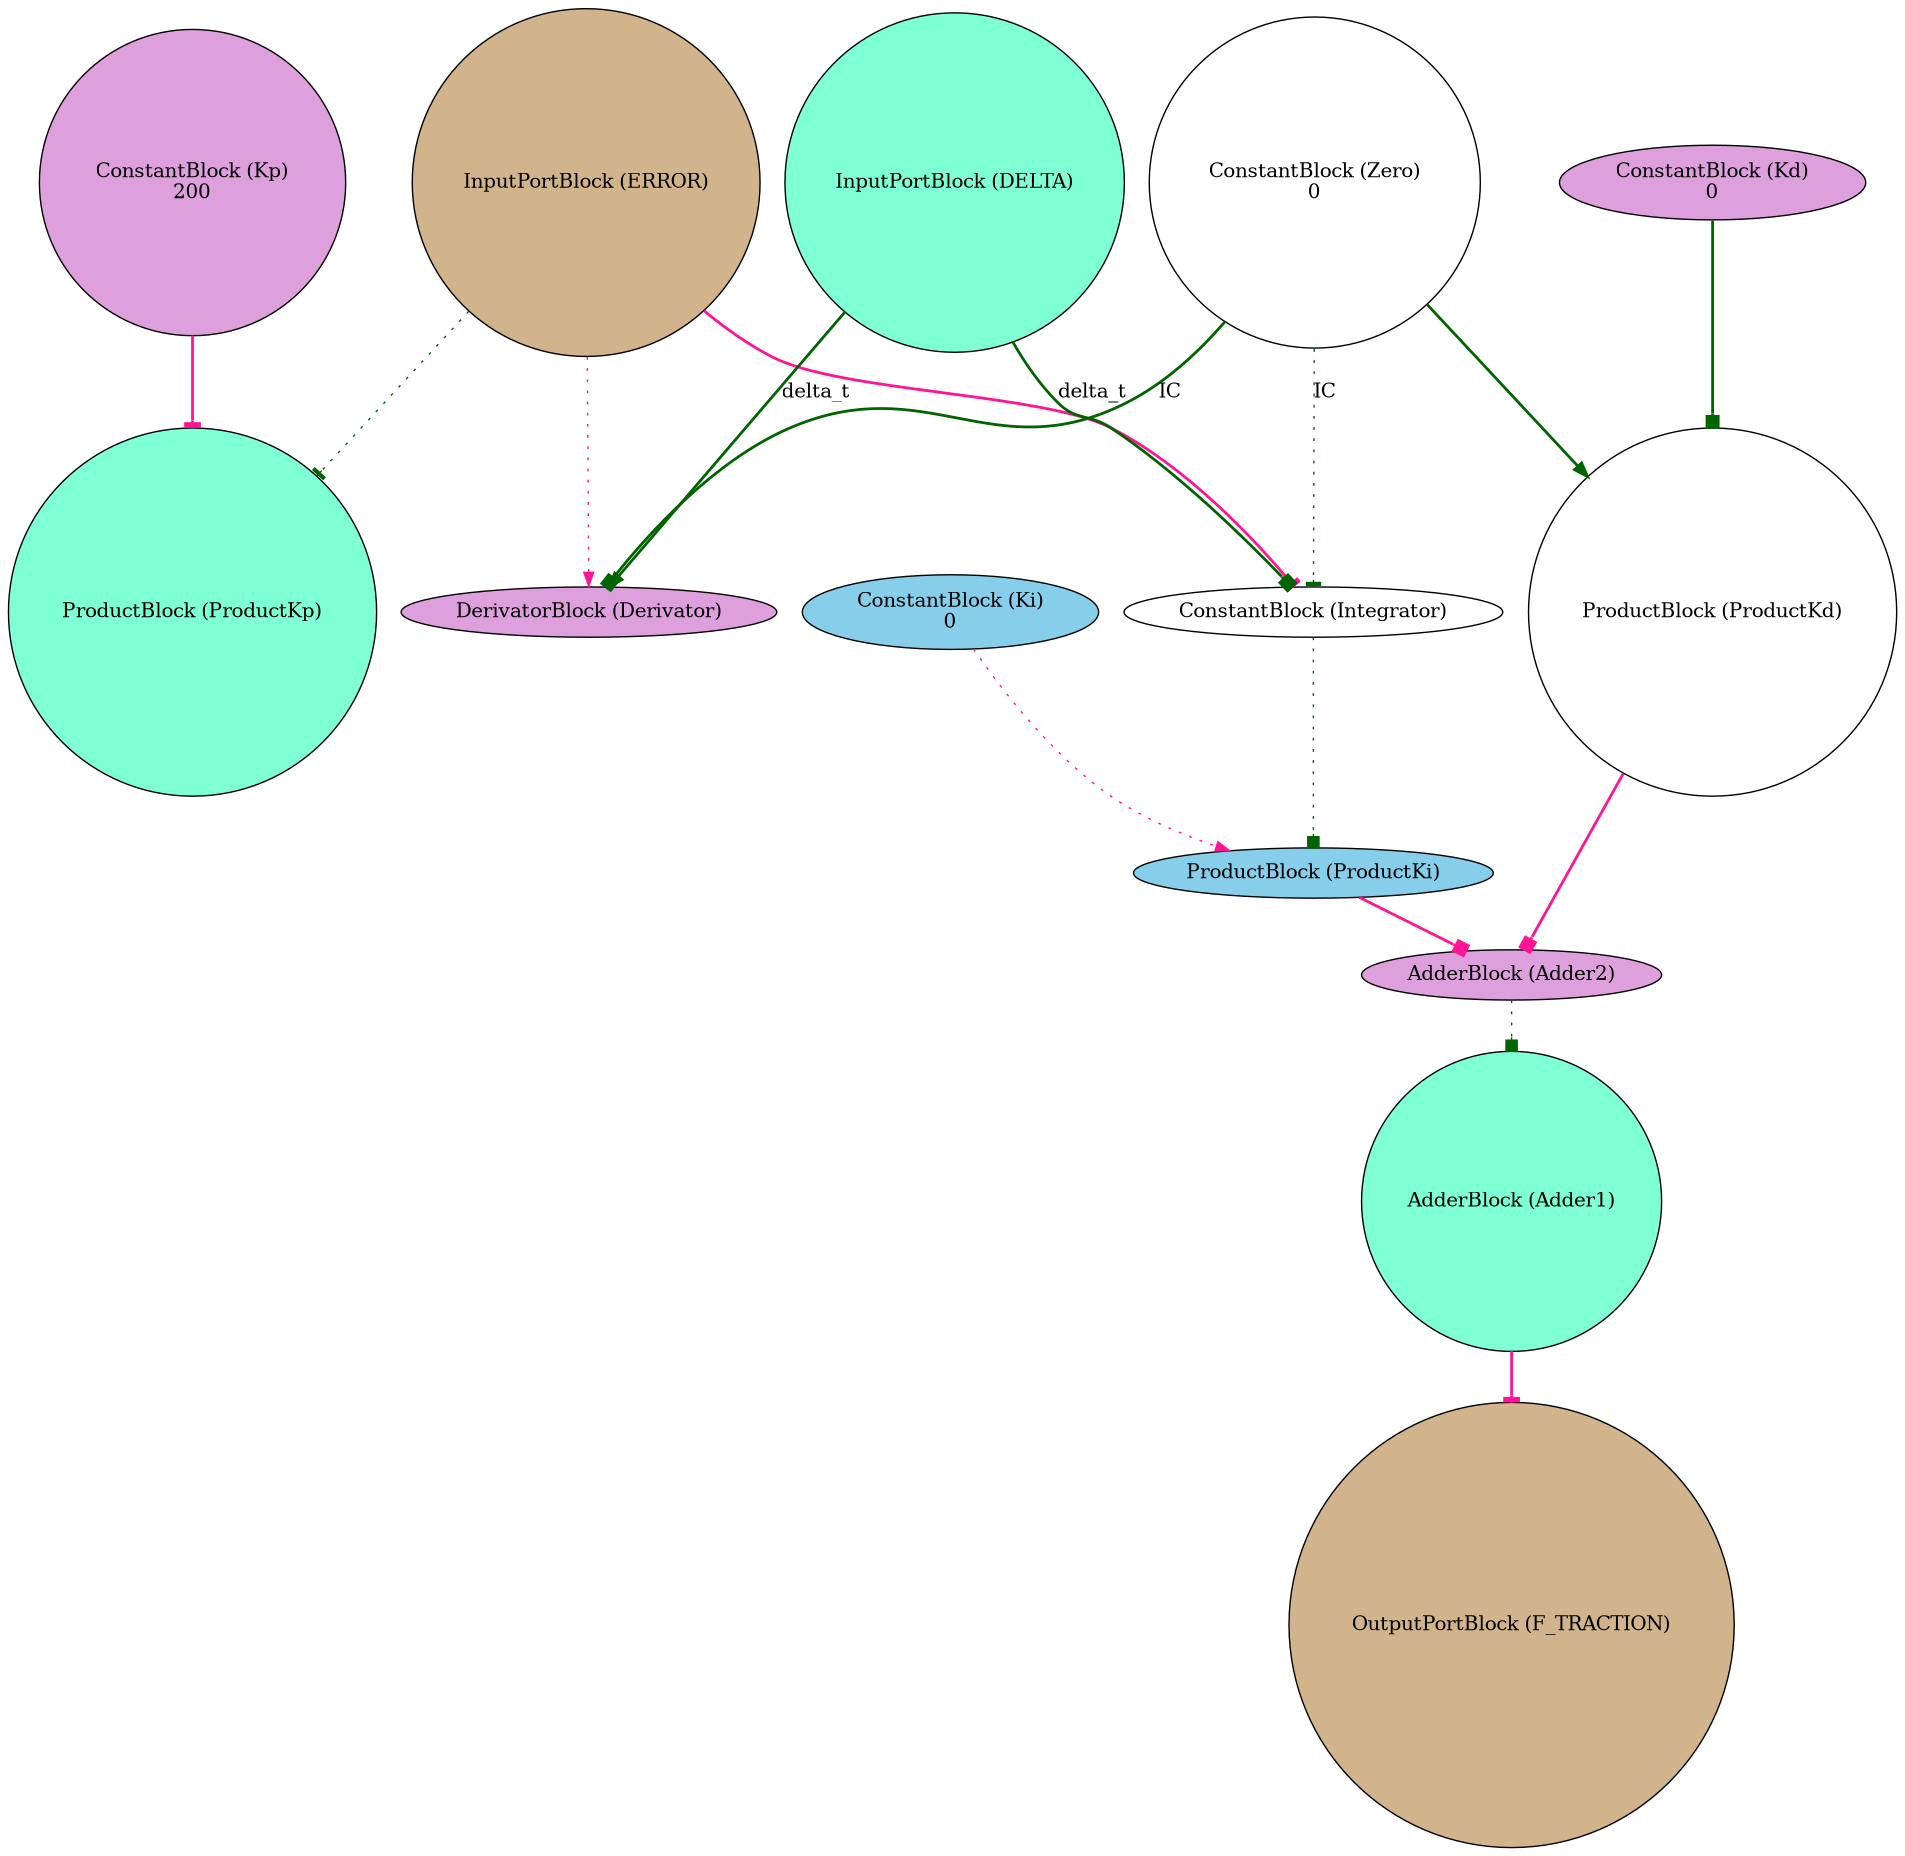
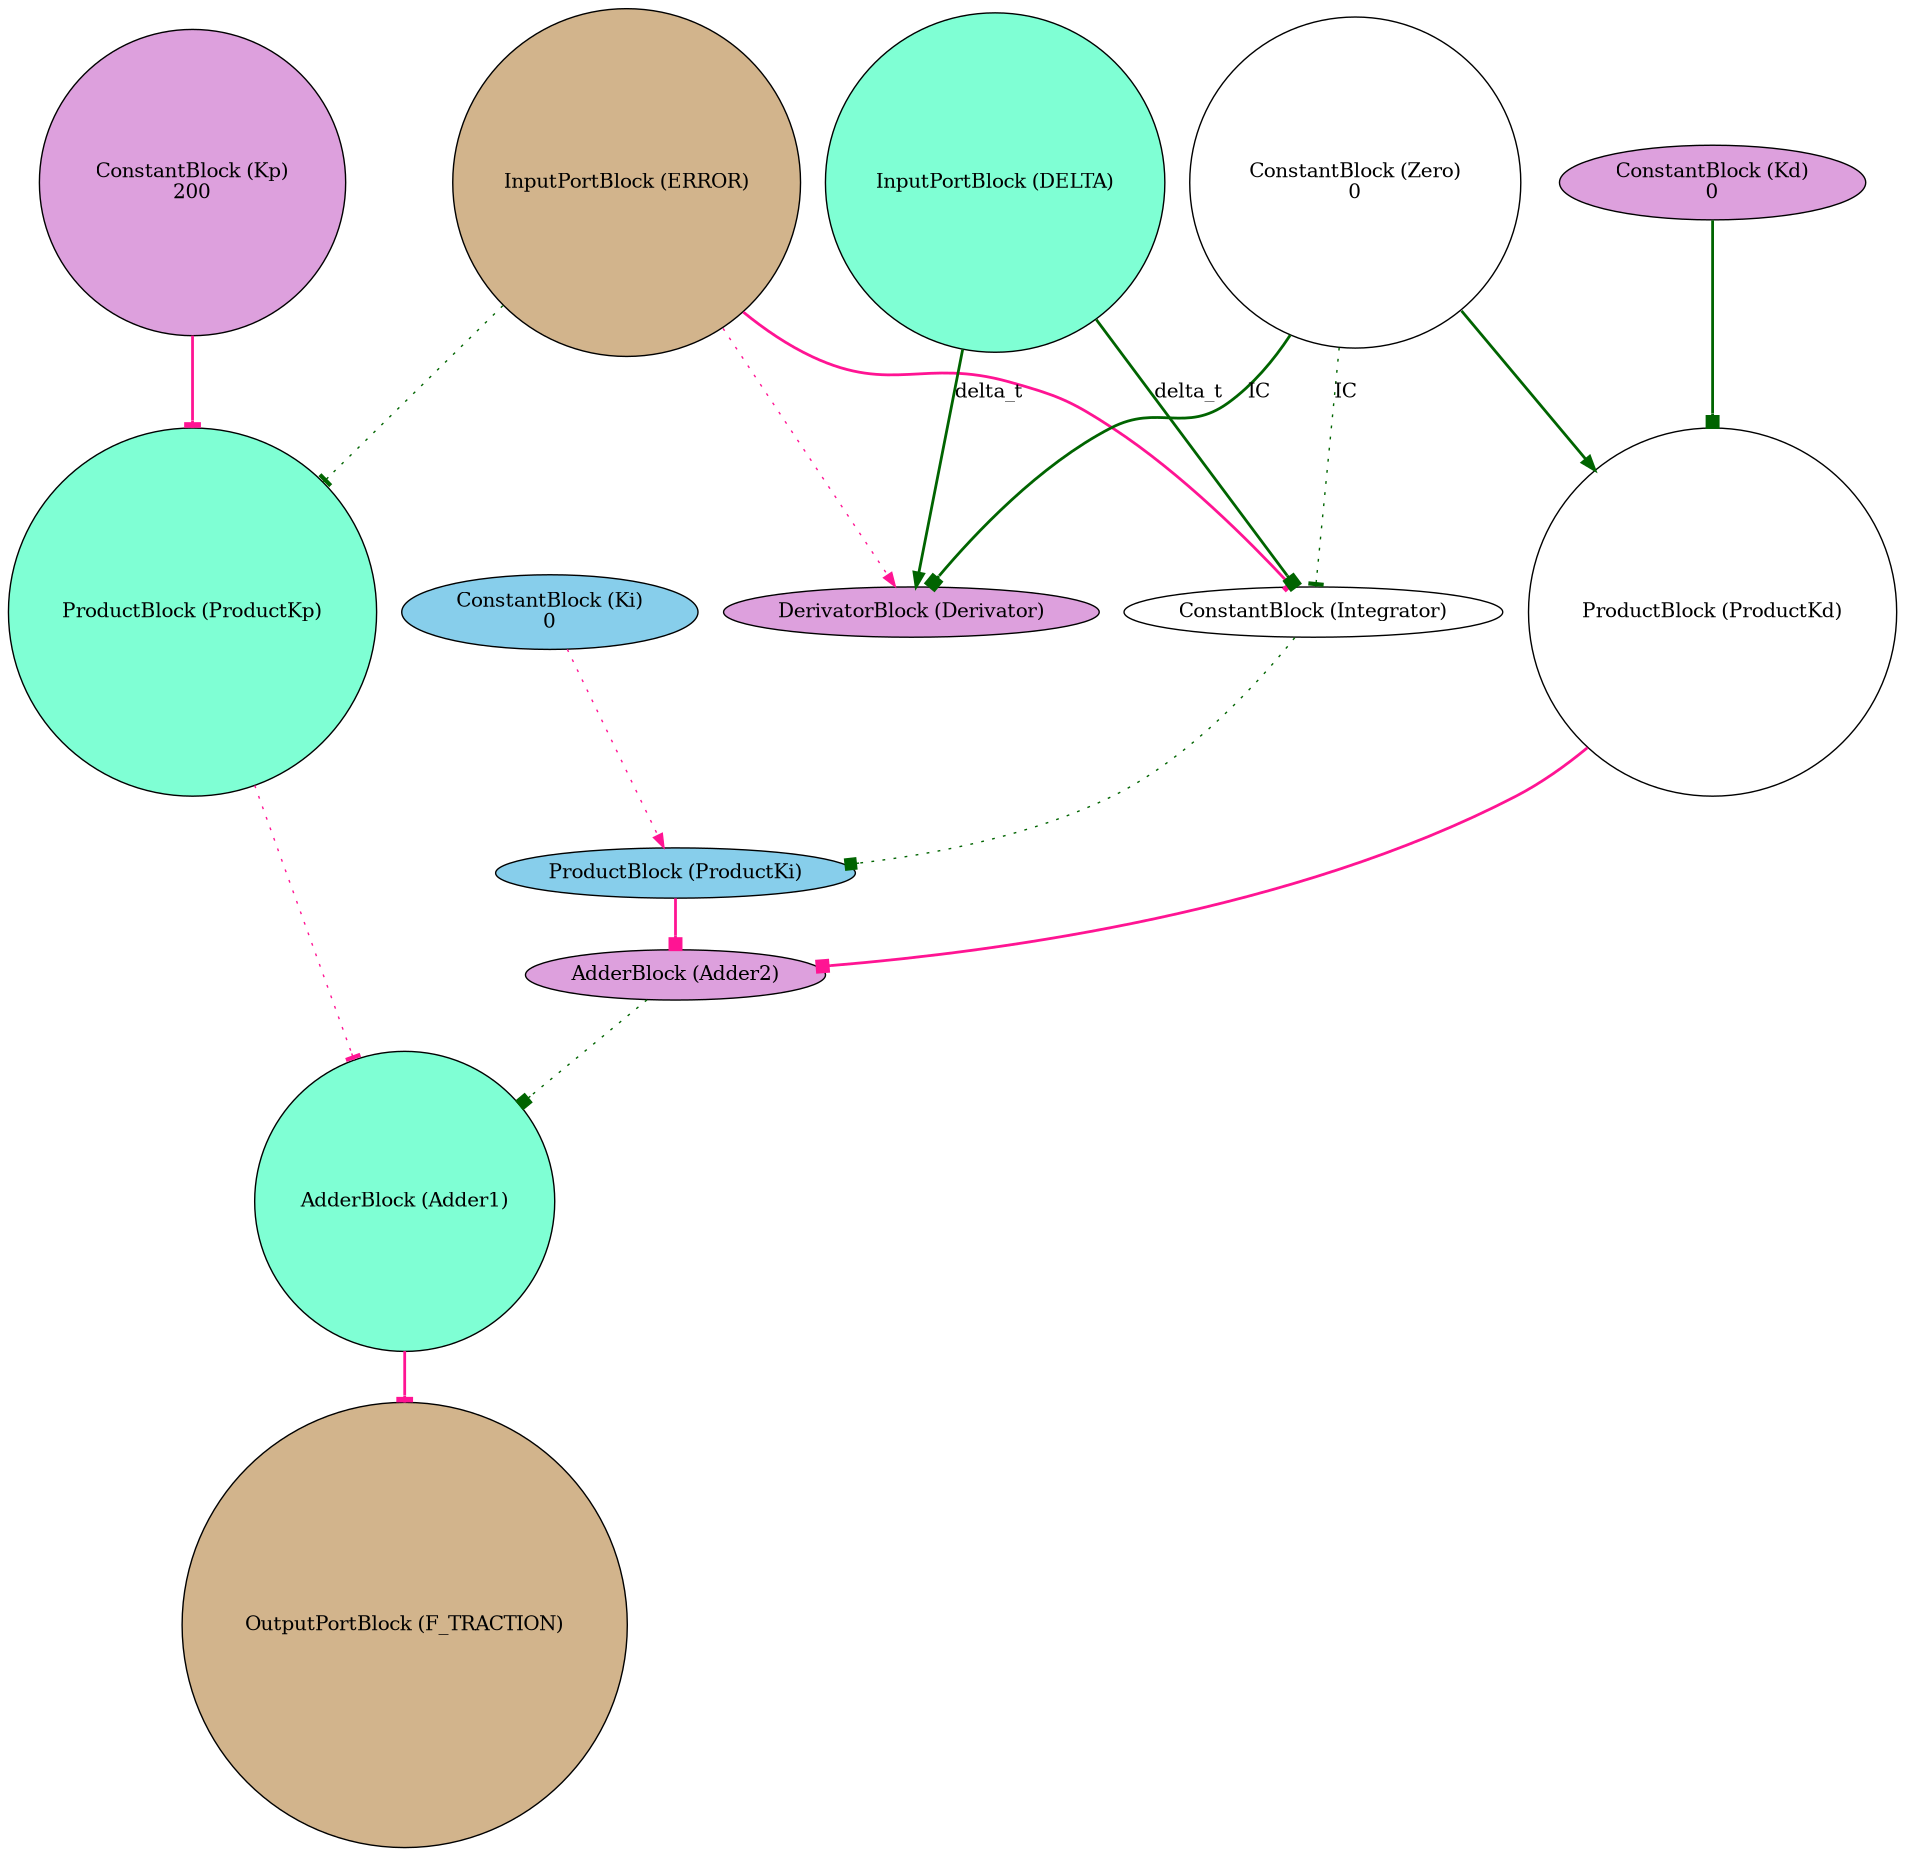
edge "ProductBlock (ProductKp)" -> "AdderBlock (Adder1)": added
